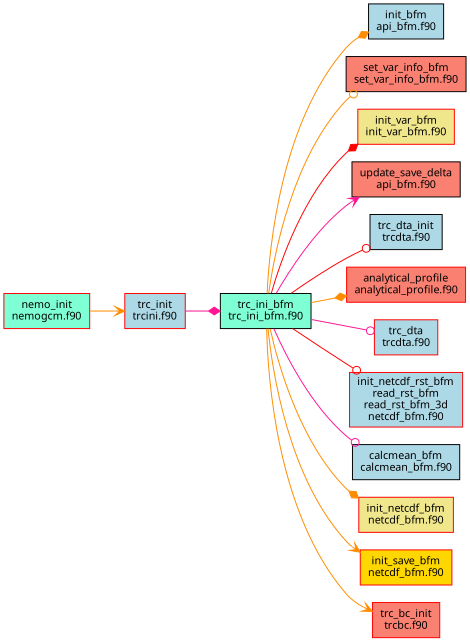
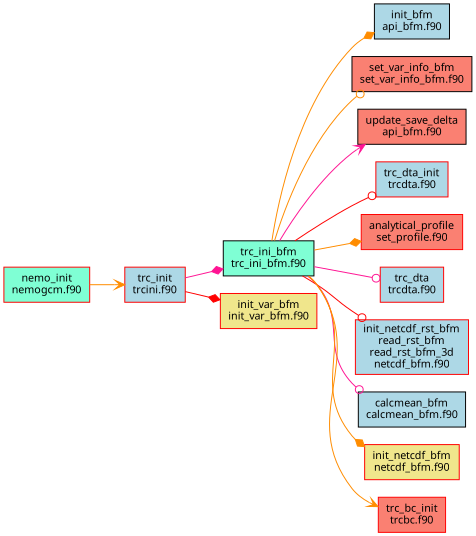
edge "trc_ini_bfm trc_ini_bfm.f90" -> "init_var_bfm init_var_bfm.f90": now "trc_init trcini.f90" -> "init_var_bfm init_var_bfm.f90"
node "trc_dta_init trcdta.f90": color black -> red
node "analytical_profile analytical_profile.f90": label "analytical_profile analytical_profile.f90" -> "analytical_profile set_profile.f90"
node "init_save_bfm netcdf_bfm.f90": removed
